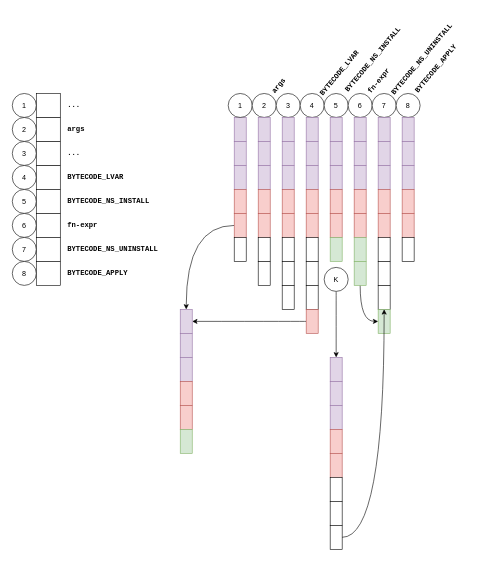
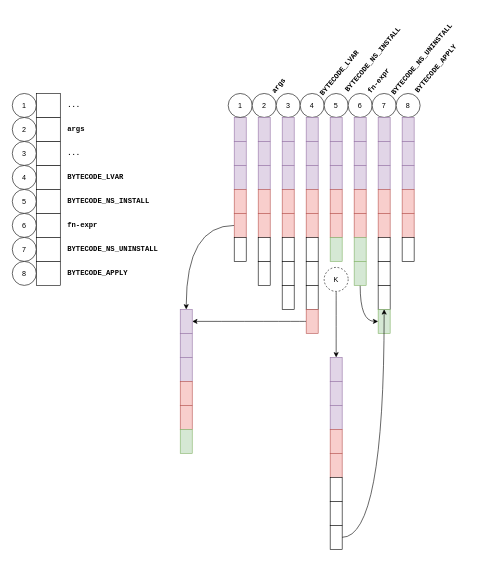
node "K": style solid -> dashed
